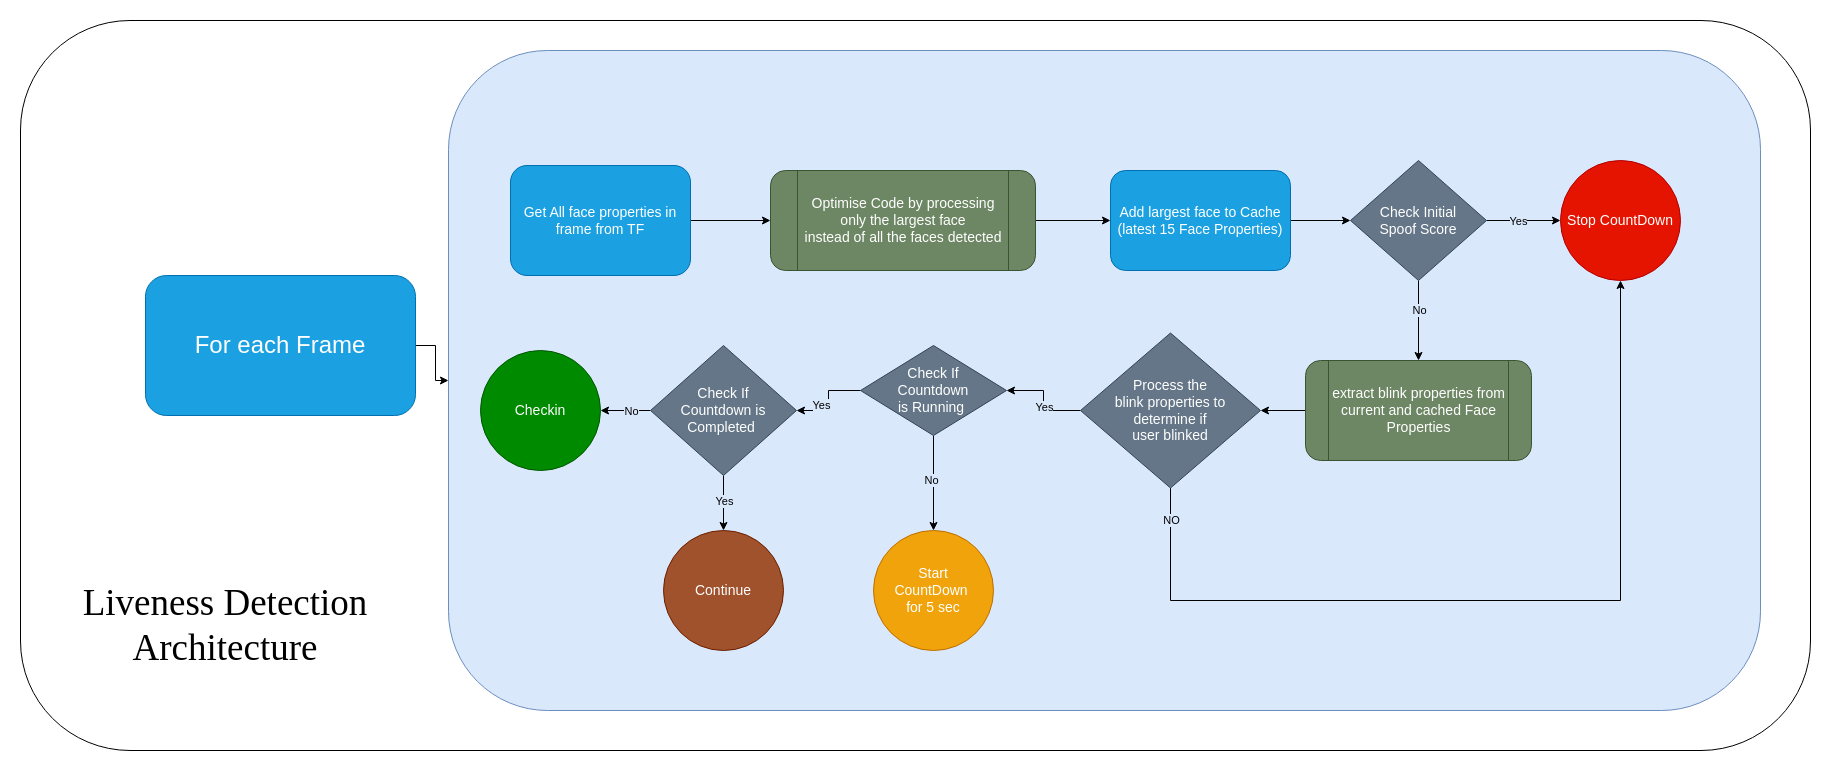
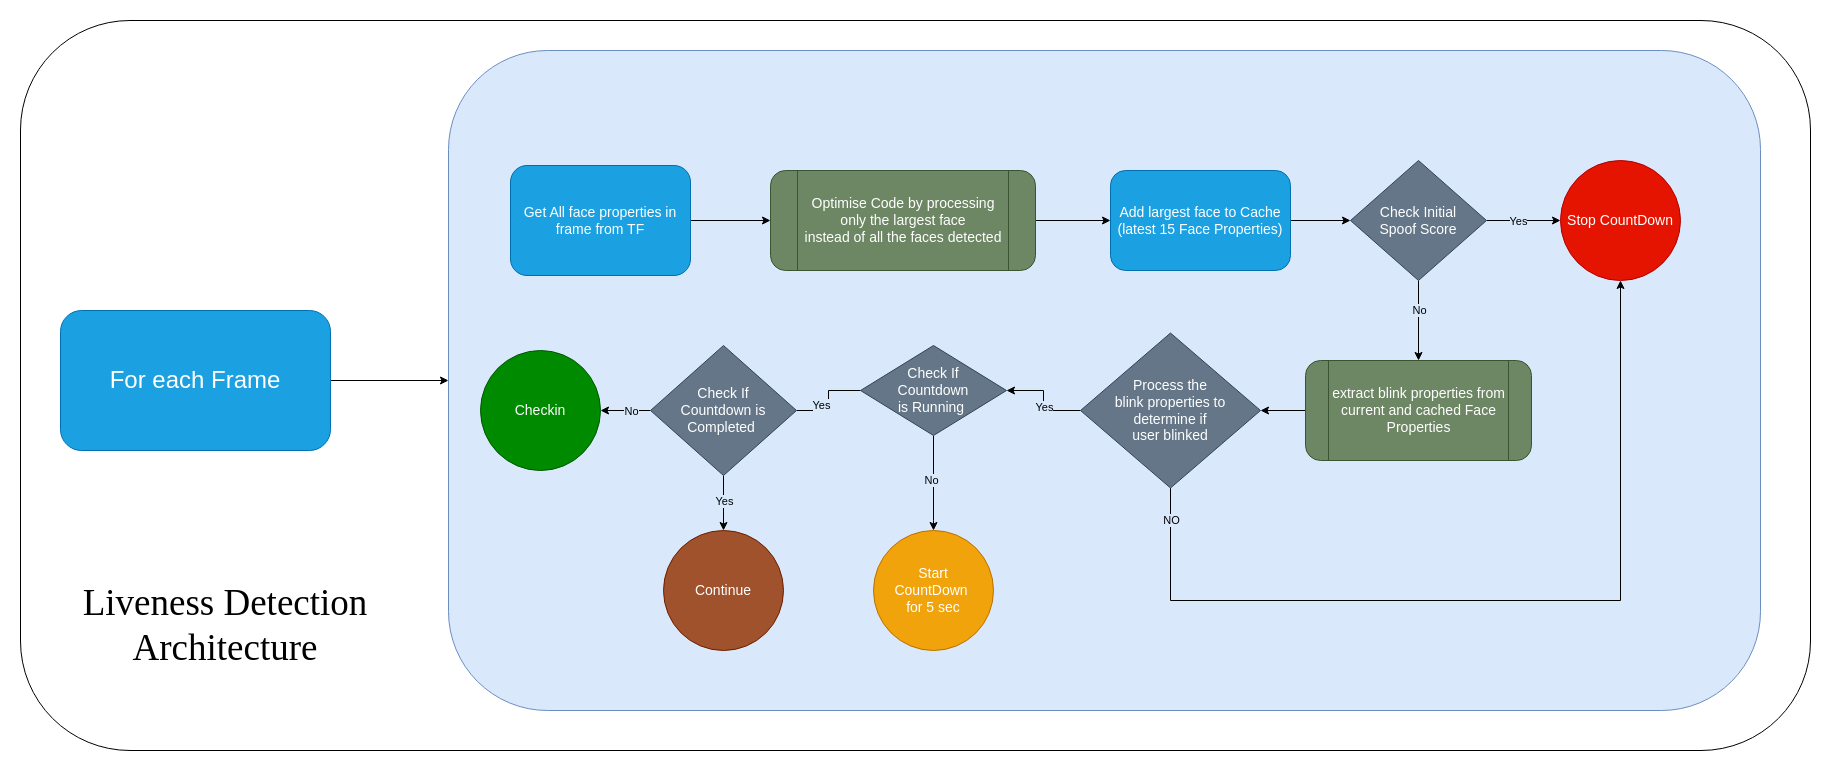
node "For each Frame": moved (281, 346) -> (196, 381)
edge "Check If Countdown is Running" -> "Check If Countdown is Completed": arrowhead classic -> none
